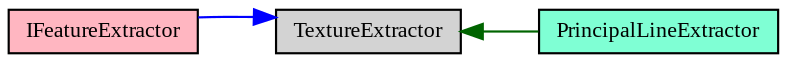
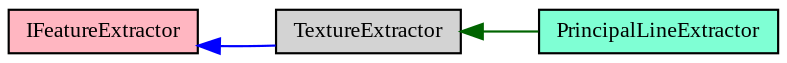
edge "IFeatureExtractor" -> "TextureExtractor": reversed
